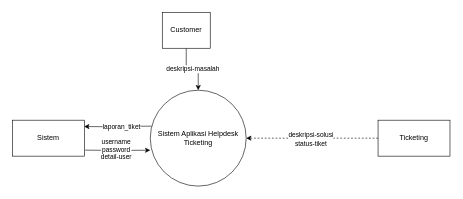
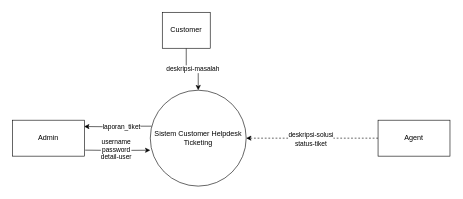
node "Sistem": label "Sistem" -> "Admin"
node "Sistem Aplikasi Helpdesk Ticketing": label "Sistem Aplikasi Helpdesk Ticketing" -> "Sistem Customer Helpdesk Ticketing"
node "Ticketing": label "Ticketing" -> "Agent"
